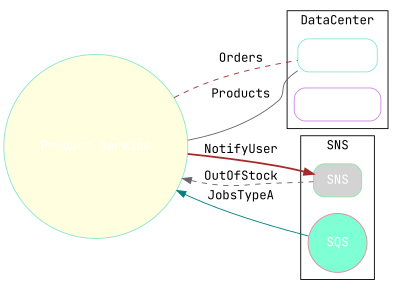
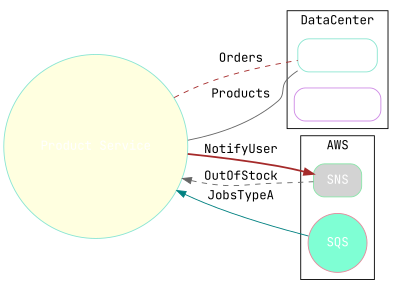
cluster "SNS": label "SNS" -> "AWS"
